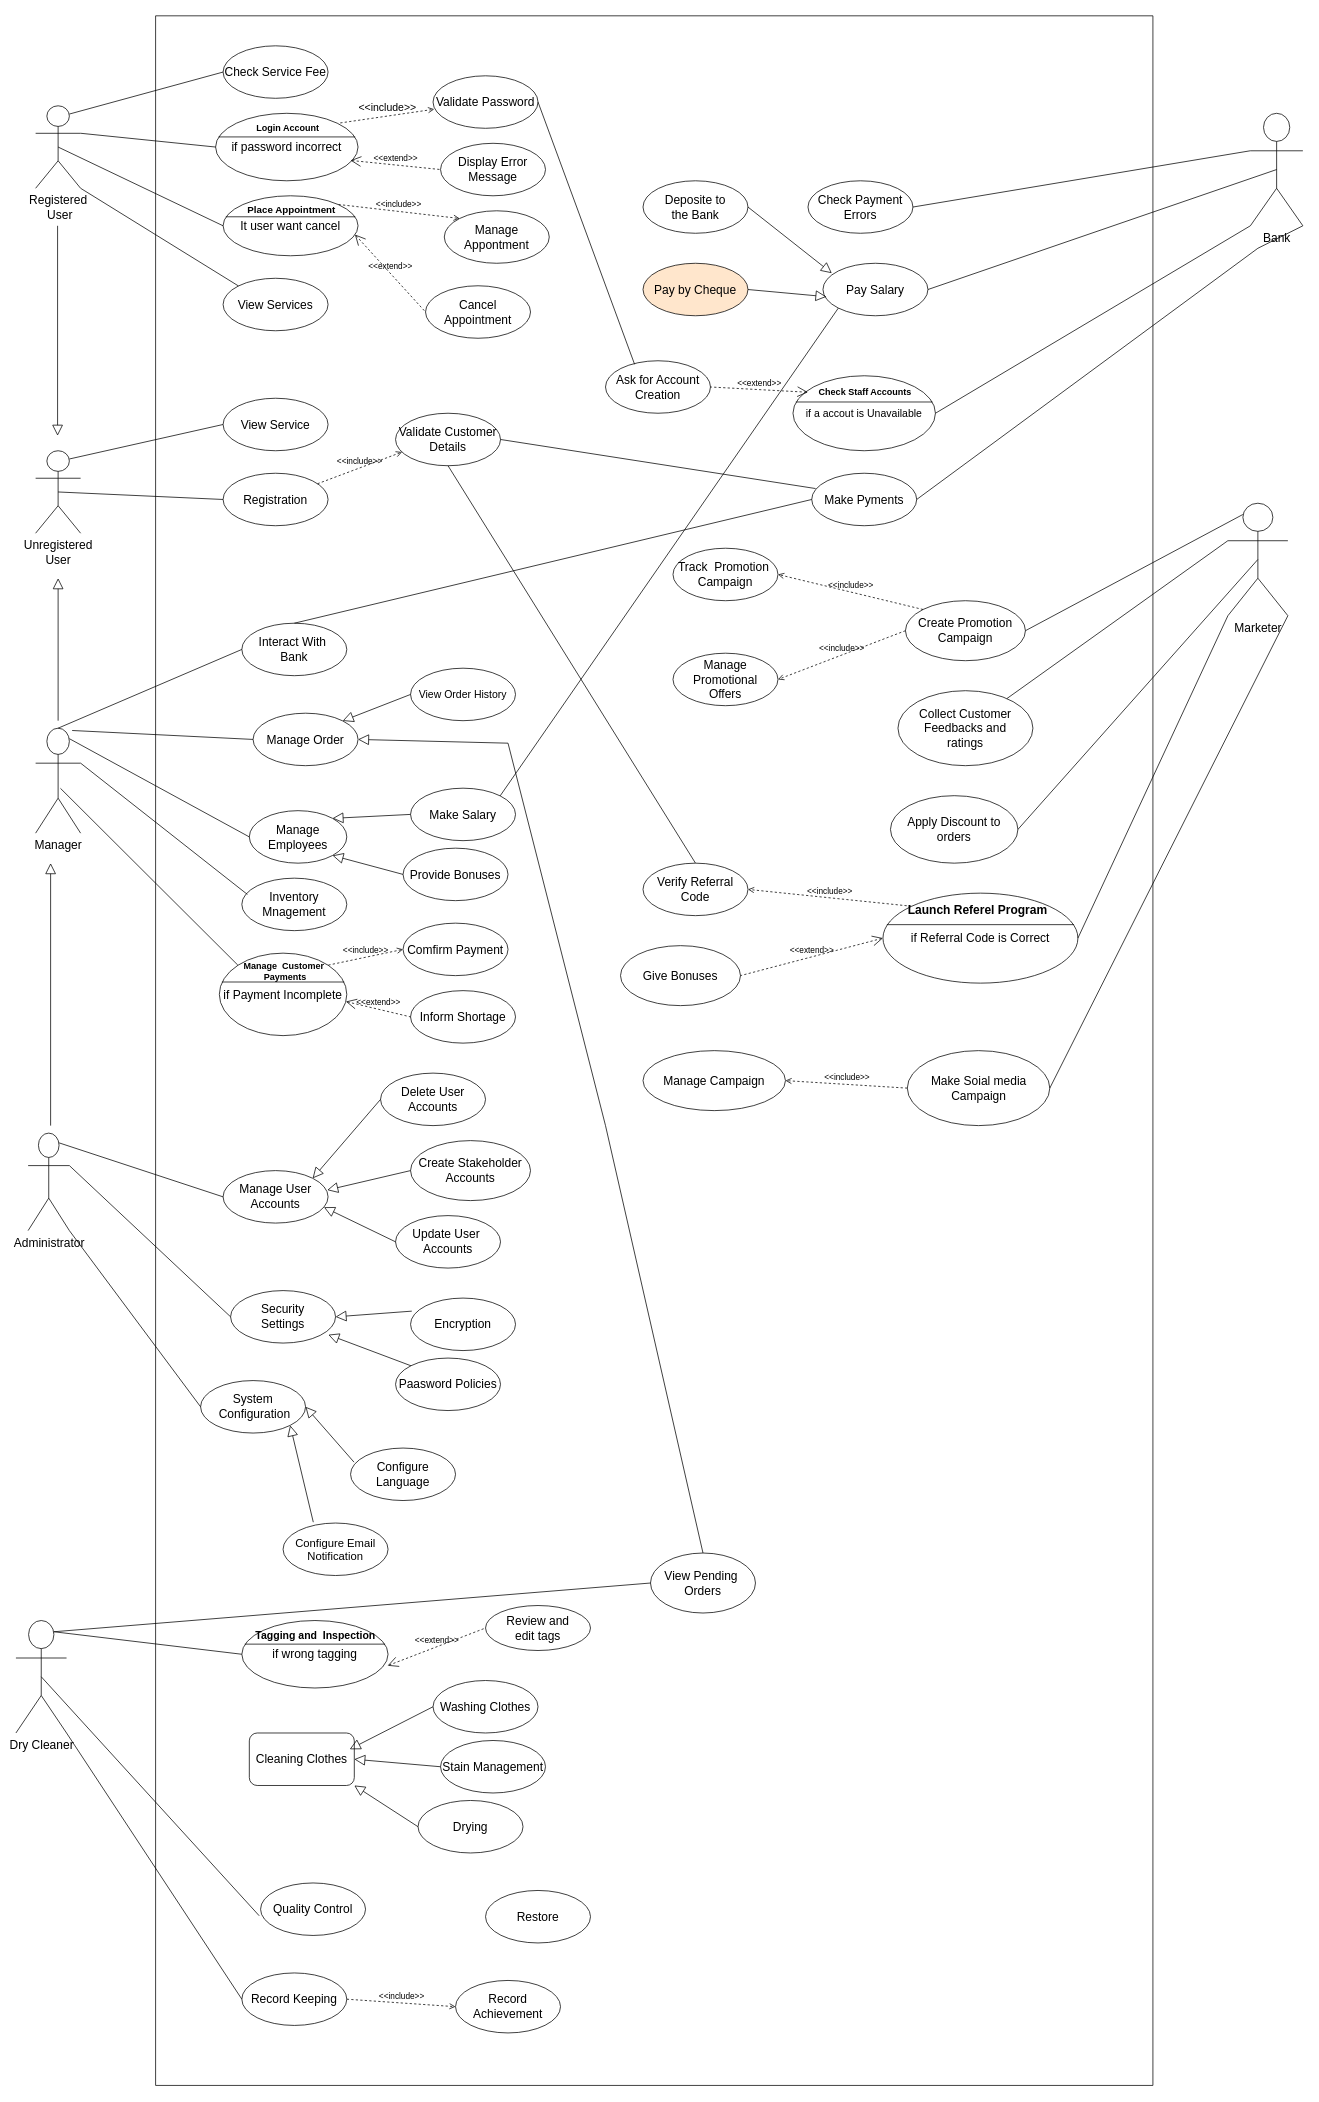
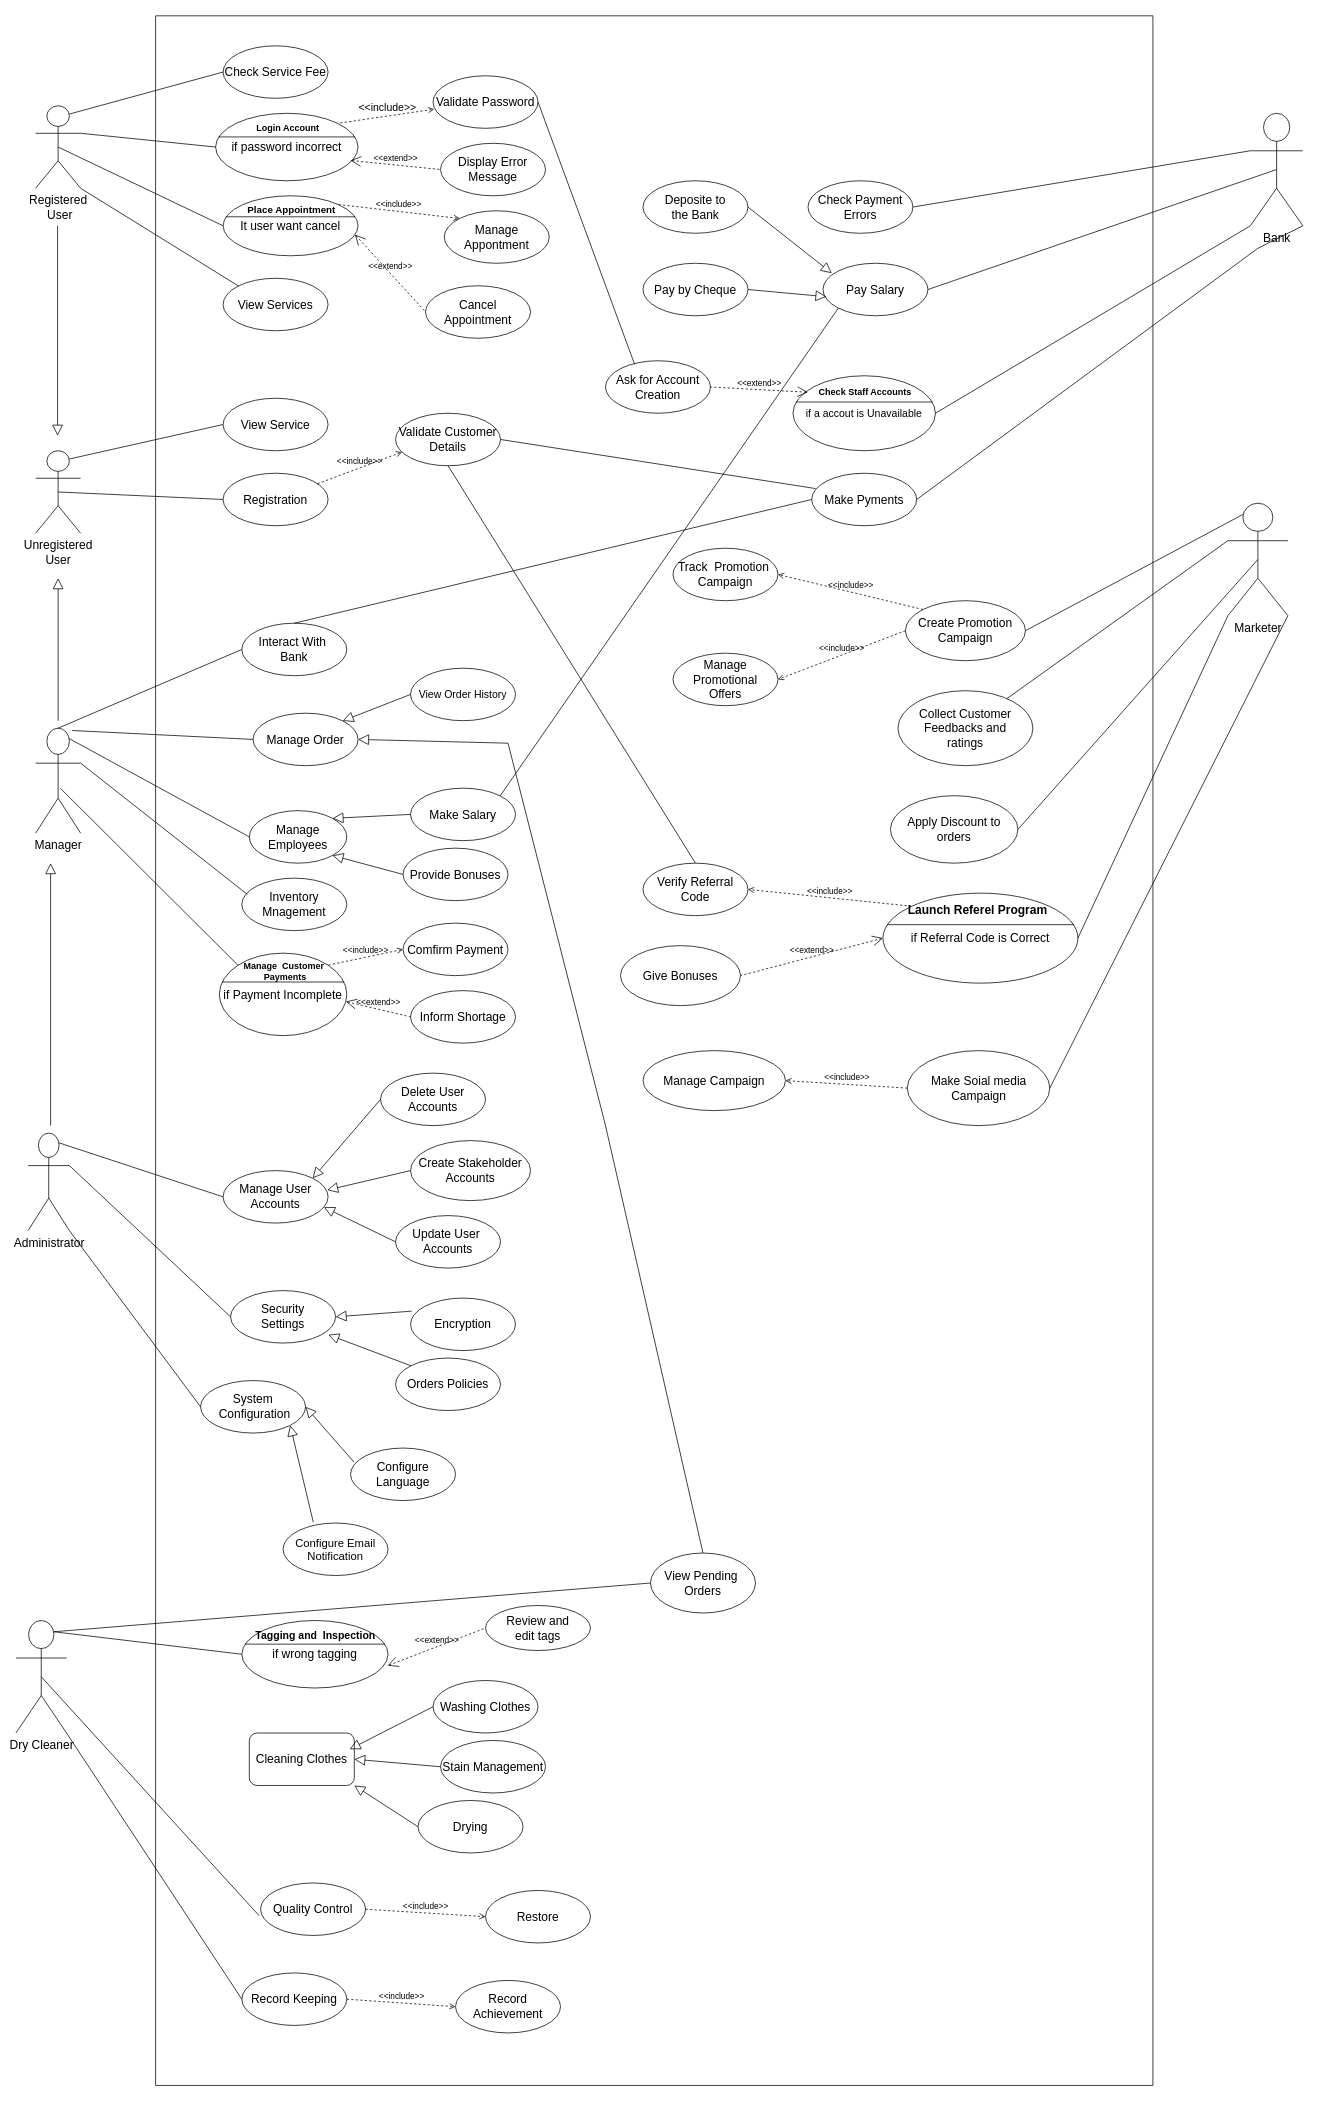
node "Pay by Cheque": fillcolor #ffe6cc -> #ffffff
node "Paasword Policies": label "Paasword Policies" -> "Orders Policies"
edge "Quality Control" -> "Restore": added, label "<<include>>"
